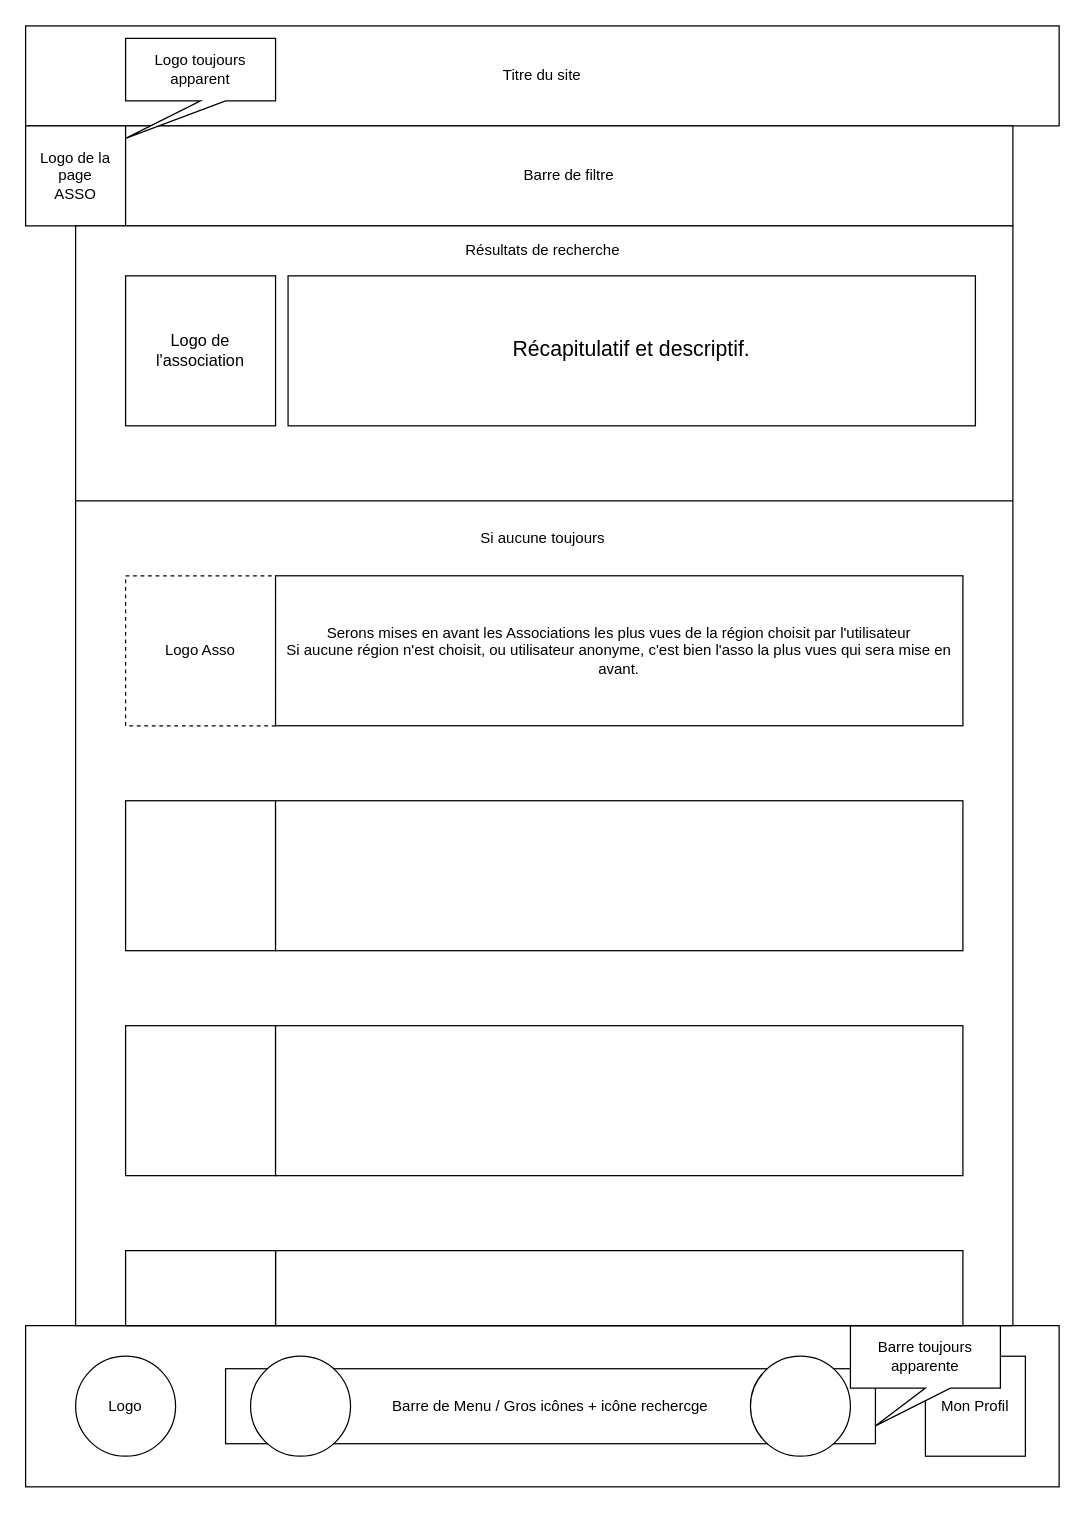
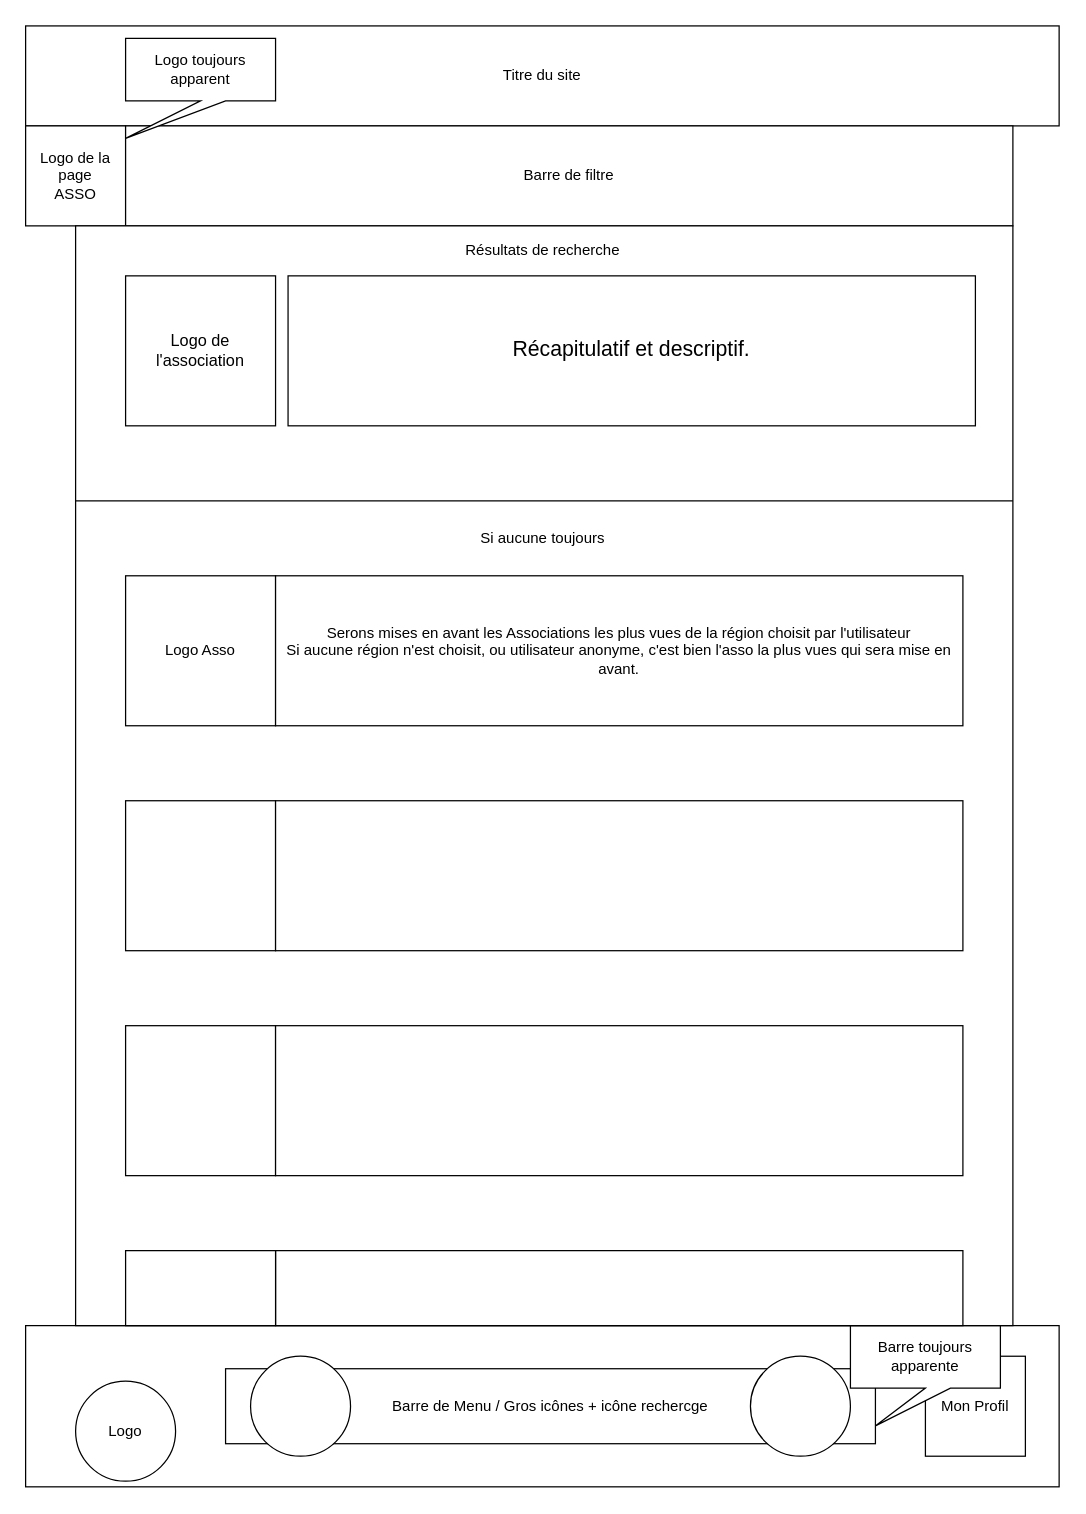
node "Logo Asso": style dashed -> solid
node "Logo": moved (126, 1406) -> (126, 1431)
